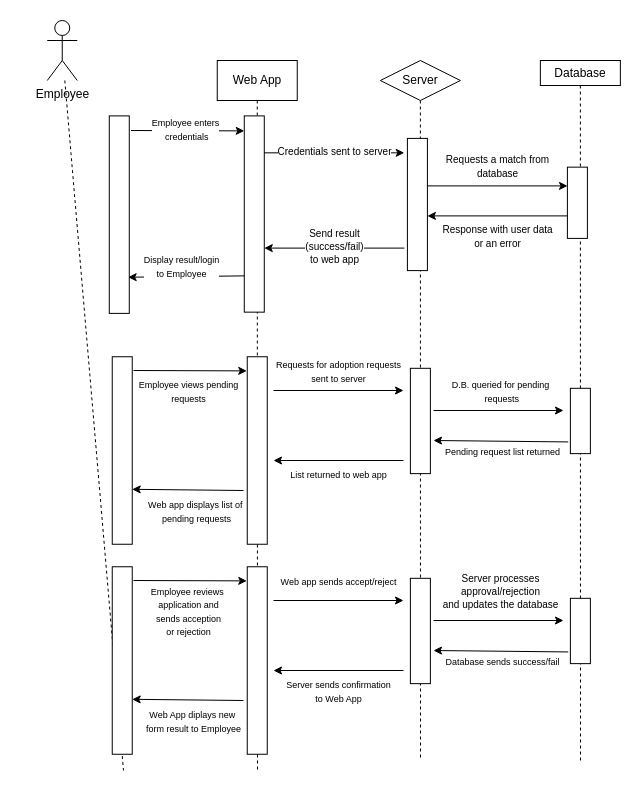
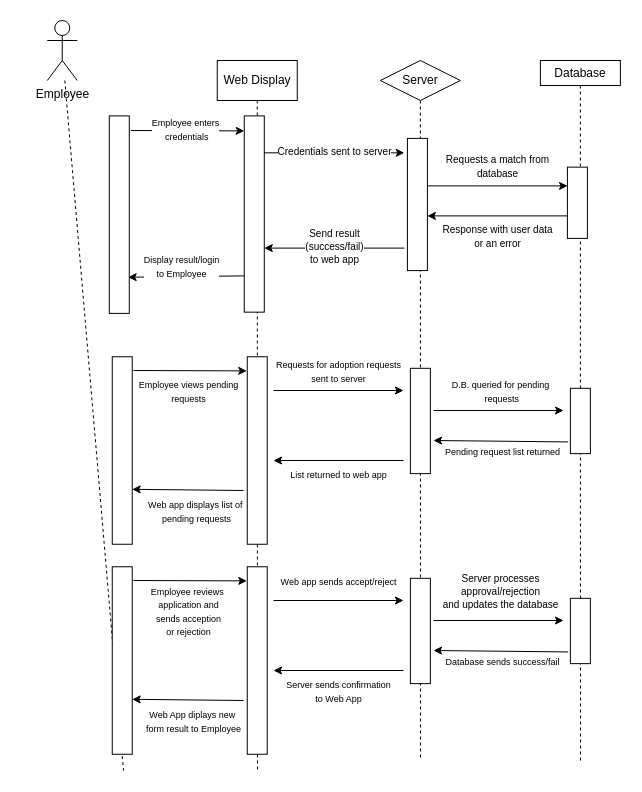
node "Web App": label "Web App" -> "Web Display"
